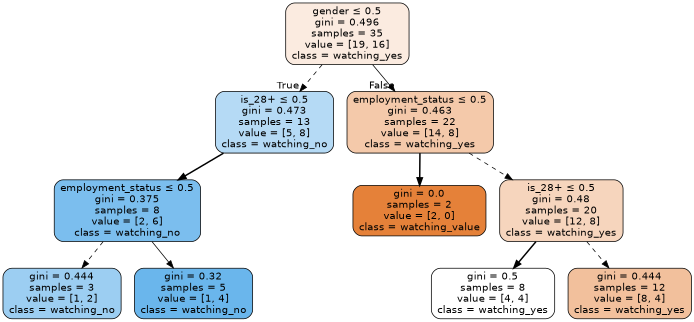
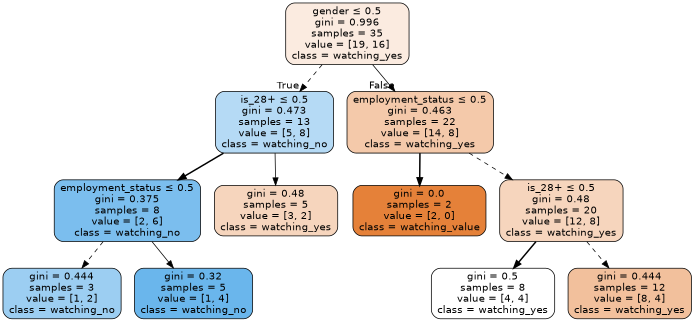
node "gender ≤ 0.5": text "gini = 0.496" -> "gini = 0.996"
node "gini = 0.48": added
